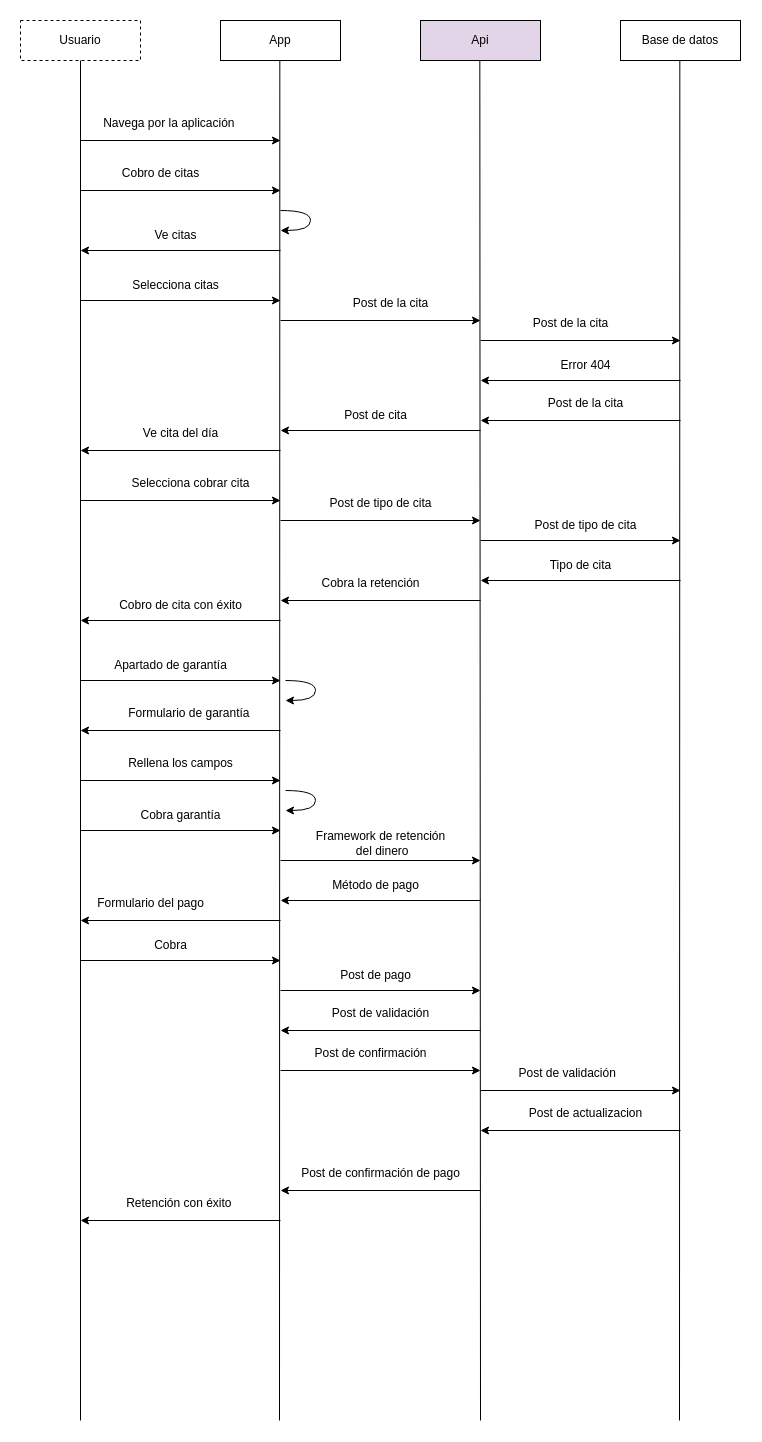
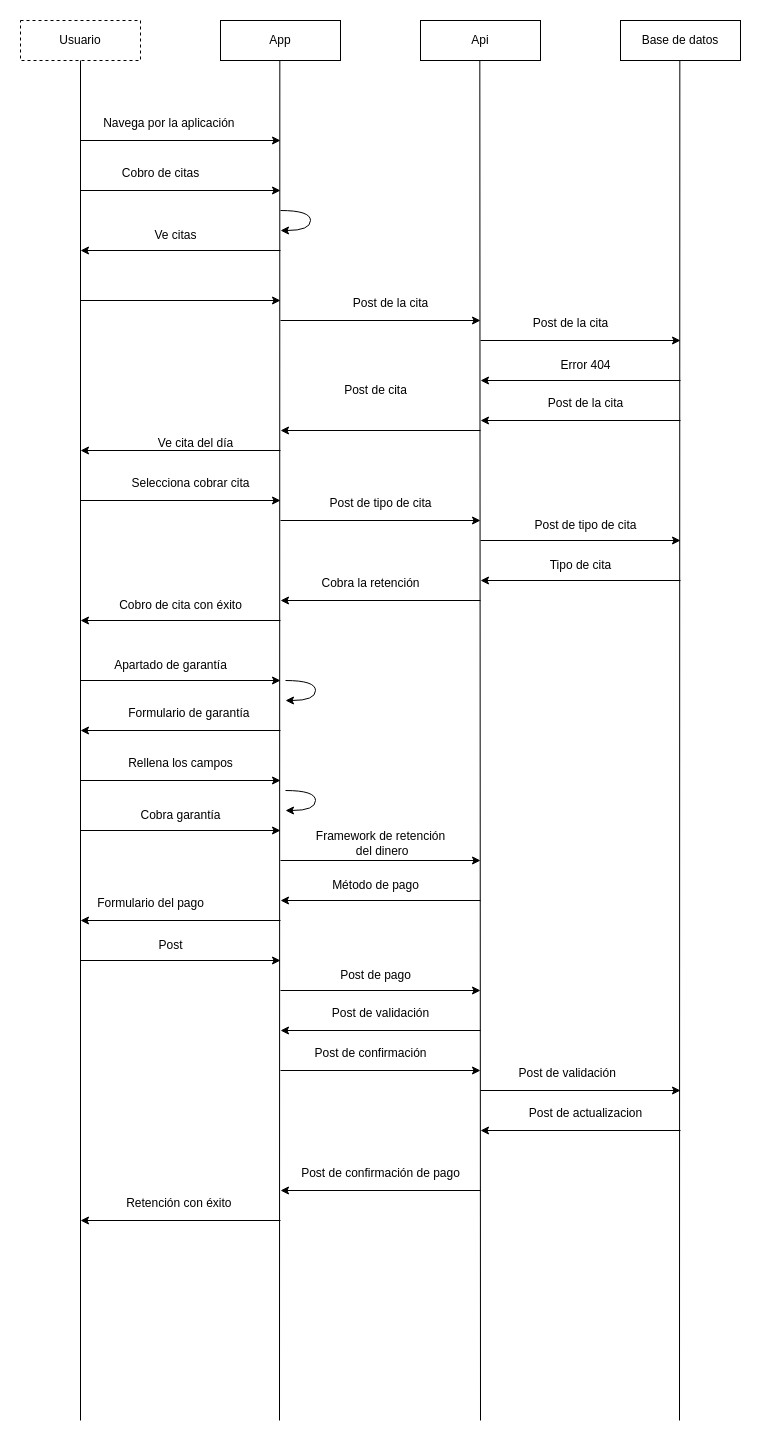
node "Api": fillcolor #e1d5e7 -> #ffffff
node "Selecciona citas": removed
node "Post de cita": moved (376, 416) -> (376, 391)
node "Ve cita del día": moved (181, 434) -> (196, 444)
node "Cobra": label "Cobra" -> "Post"
